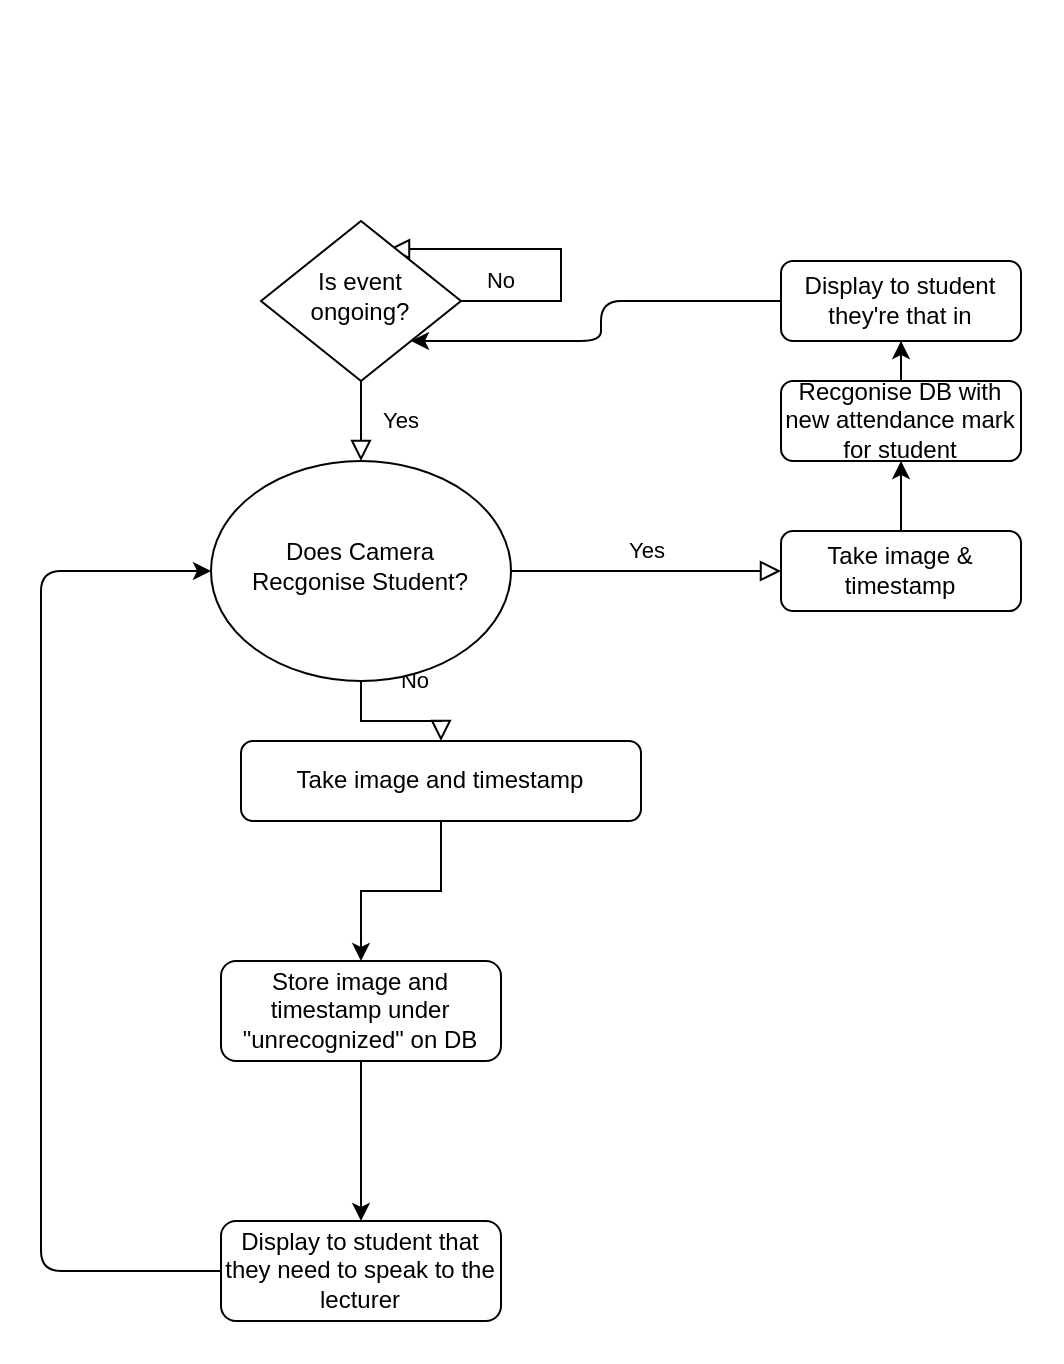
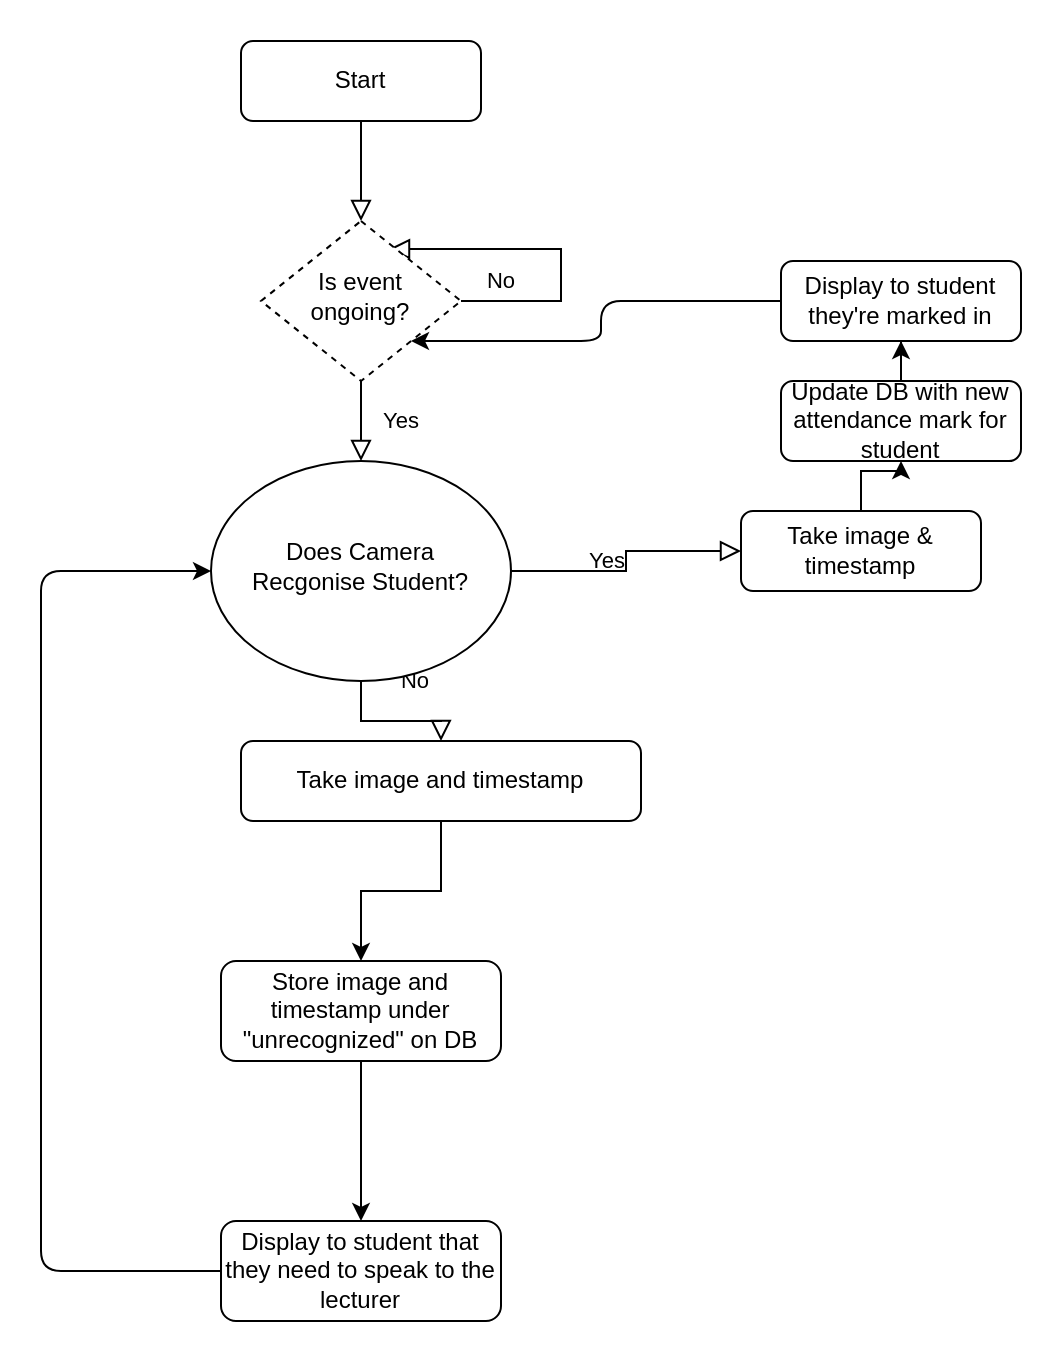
node "Start": added
edge "Start" -> "Is event ongoing?": added
node "Is event ongoing?": style solid -> dashed
node "Display to student they're that in": label "Display to student they're that in" -> "Display to student they're marked in"
node "Recgonise DB with new attendance mark for student": label "Recgonise DB with new attendance mark for student" -> "Update DB with new attendance mark for student"
node "Take image & timestamp": moved (901, 571) -> (861, 551)
